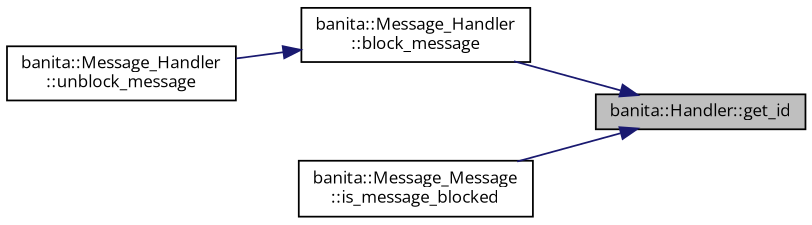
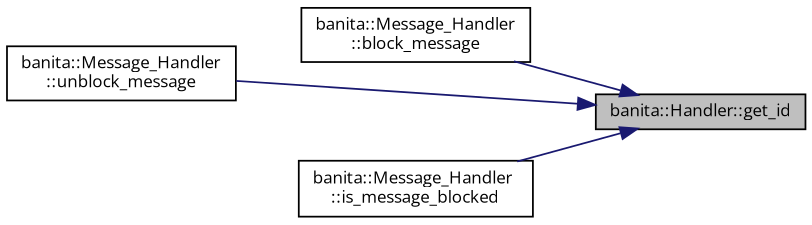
edge "banita::Message_Handler ::unblock_message" -> "banita::Message_Handler ::block_message": now "banita::Message_Handler ::unblock_message" -> "banita::Handler::get_id"
node "banita::Message_Message ::is_message_blocked": label "banita::Message_Message ::is_message_blocked" -> "banita::Message_Handler ::is_message_blocked"
